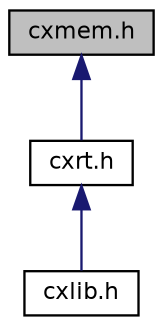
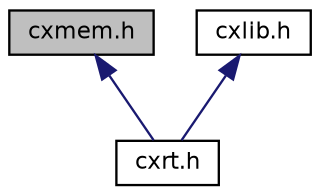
edge "cxlib.h" -> "cxrt.h": reversed
